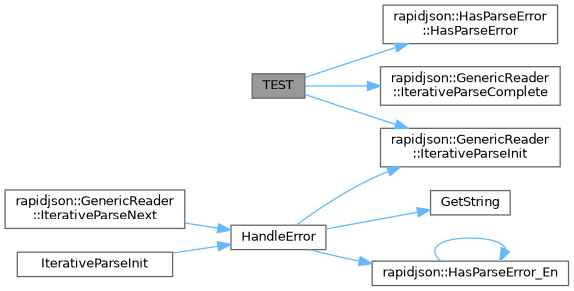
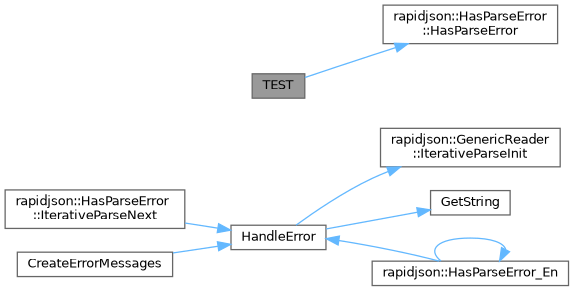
node "rapidjson::GenericReader ::IterativeParseComplete": removed
edge "TEST" -> "rapidjson::GenericReader ::IterativeParseInit": removed
node "rapidjson::GenericReader ::IterativeParseNext": label "rapidjson::GenericReader ::IterativeParseNext" -> "rapidjson::HasParseError ::IterativeParseNext"
edge "HandleError" -> "rapidjson::HasParseError_En": reversed
node "IterativeParseInit": label "IterativeParseInit" -> "CreateErrorMessages"
